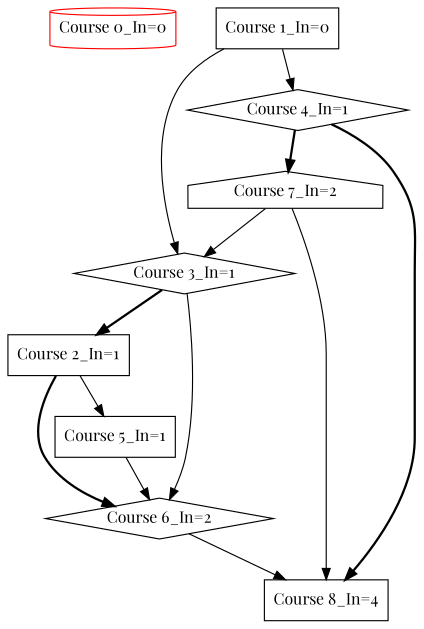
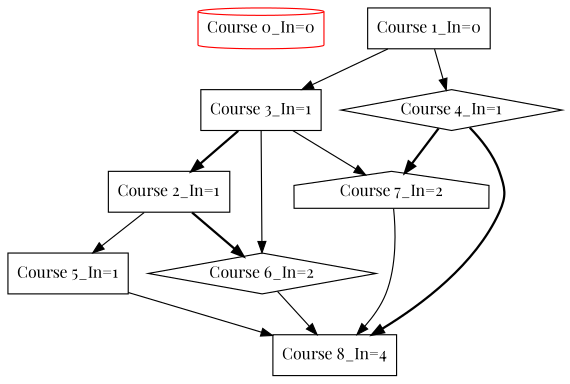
edge "Course 7_In=2" -> "Course 3_In=1": reversed
node "Course 3_In=1": shape diamond -> box
edge "Course 5_In=1" -> "Course 6_In=2": now "Course 5_In=1" -> "Course 8_In=4"
